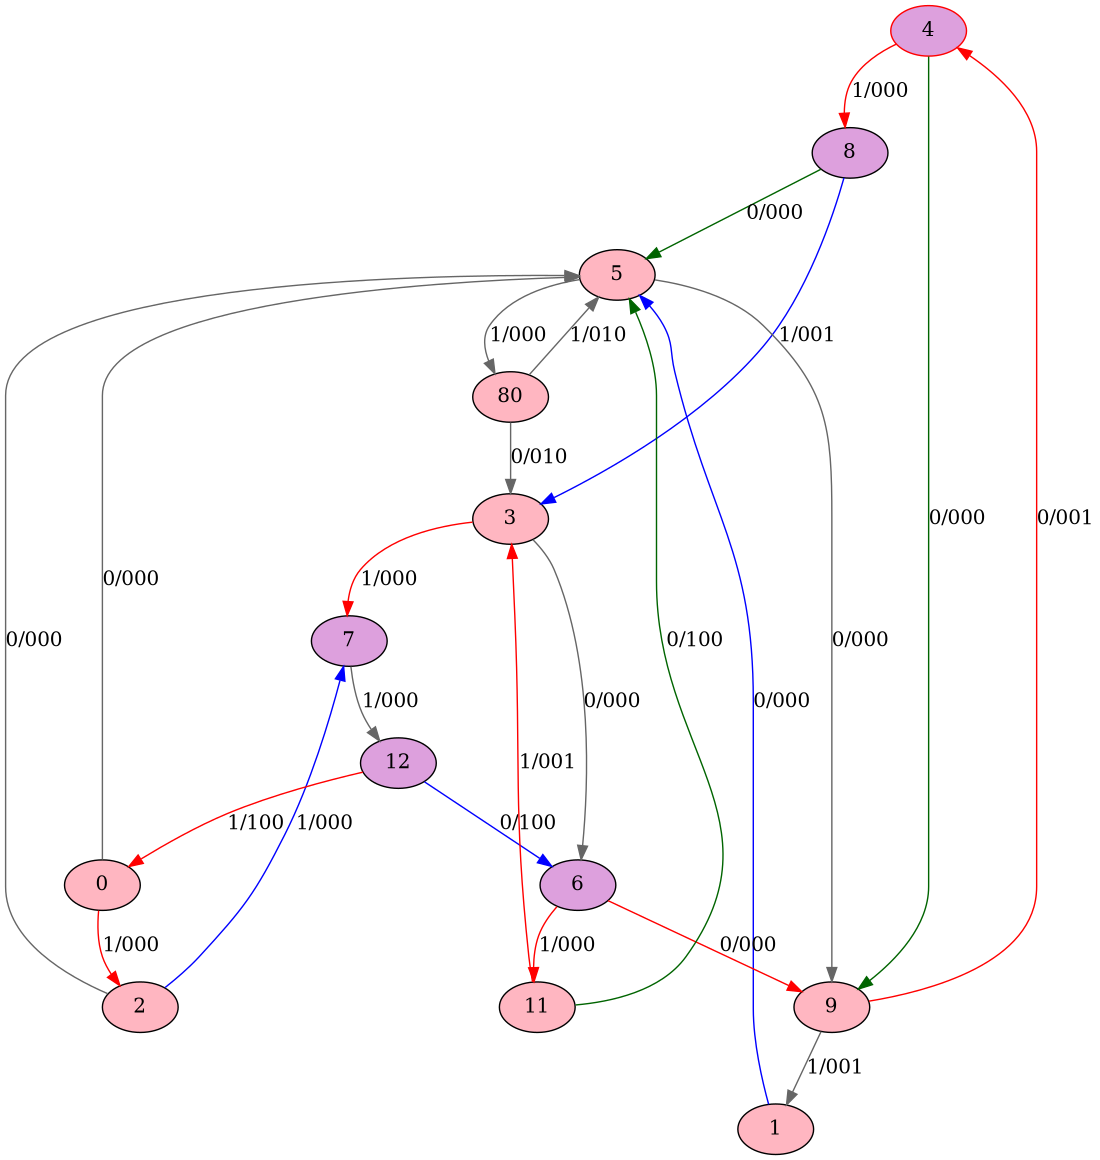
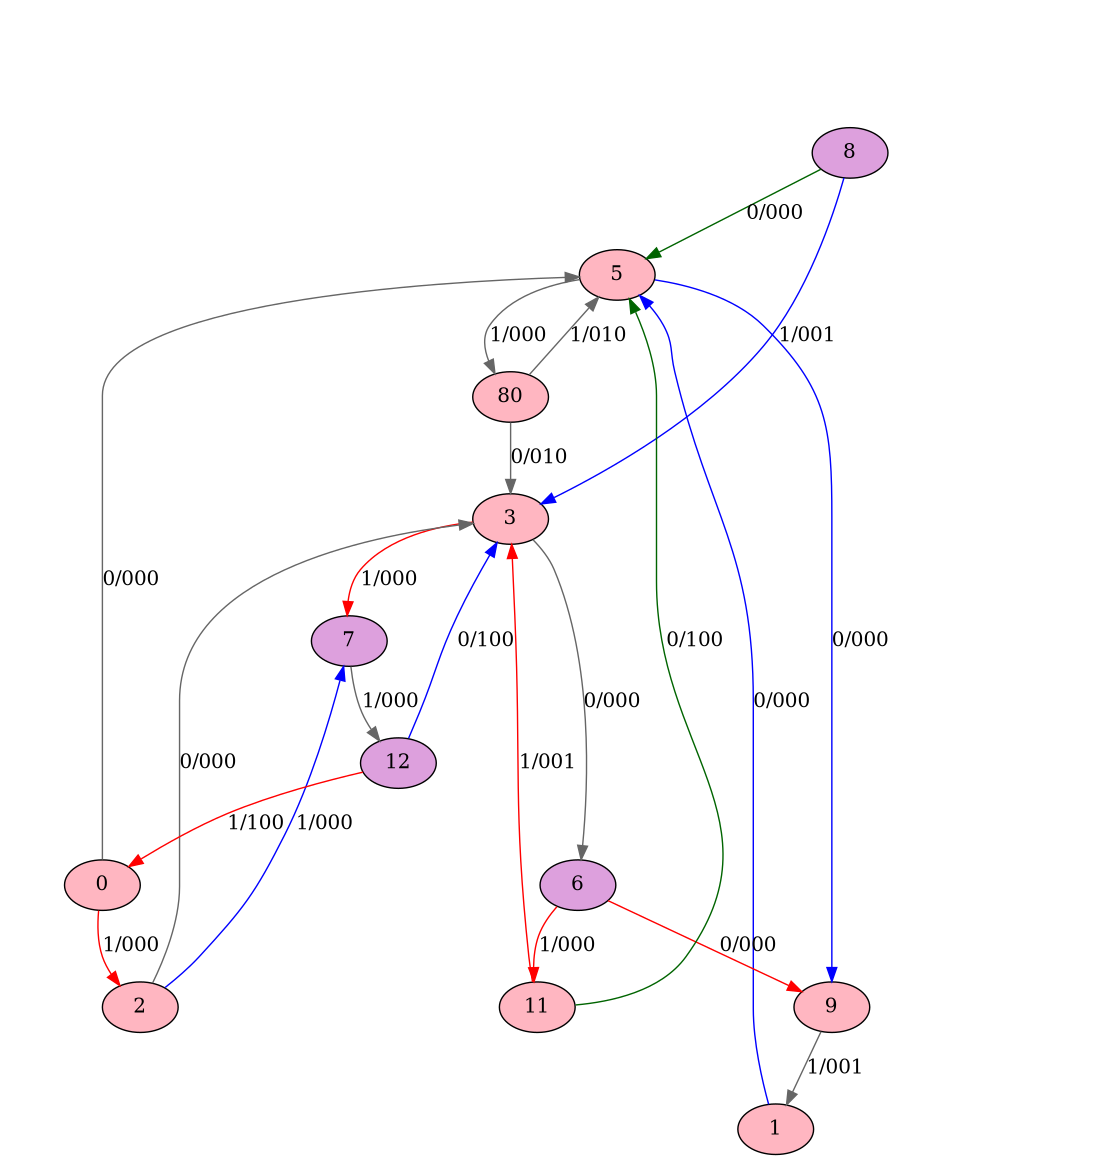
node "4": removed
edge "2" -> "5": now "2" -> "3"
edge "5" -> "9": color gray40 -> blue
edge "12" -> "6": now "12" -> "3"
